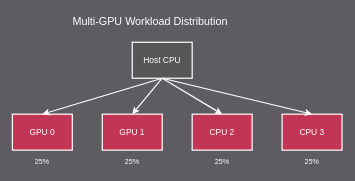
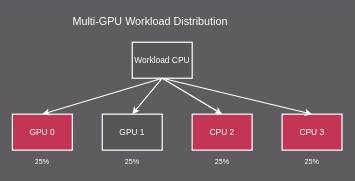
node "Host CPU": label "Host CPU" -> "Workload CPU"
node "GPU 1": fillcolor #c23555 -> #585556
